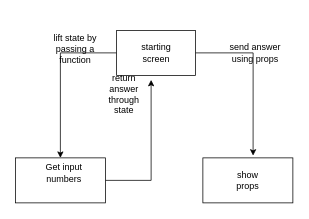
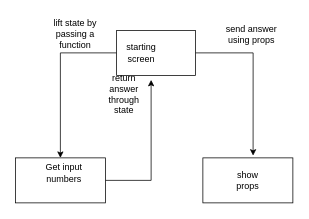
node "lift state by passing a function": moved (75, 49) -> (75, 34)
node "starting screen": moved (156, 53) -> (141, 53)
node "send answer using props": moved (255, 53) -> (252, 34)
